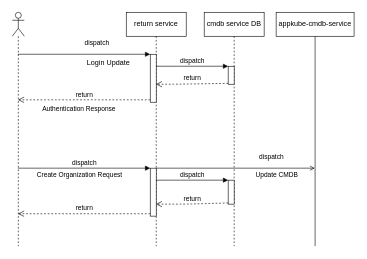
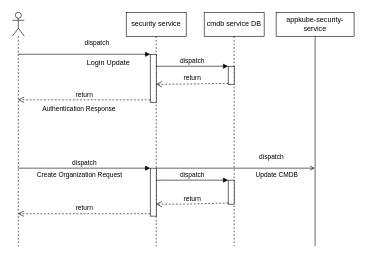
node "return service": label "return service" -> "security service"
node "appkube-cmdb-service": label "appkube-cmdb-service" -> "appkube-security-service"
